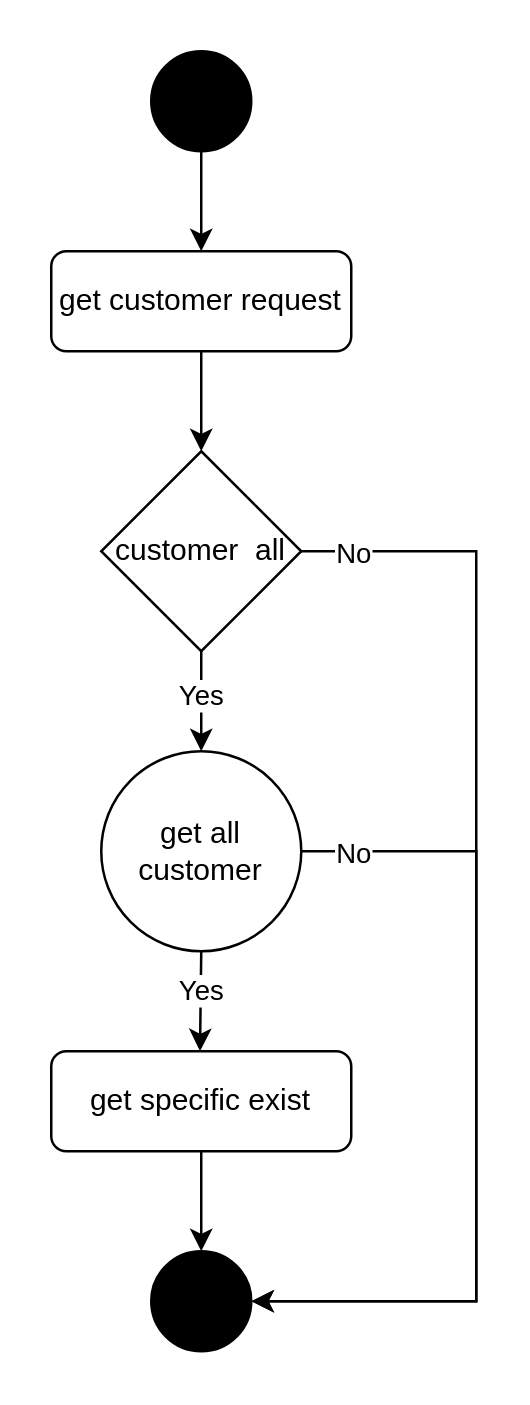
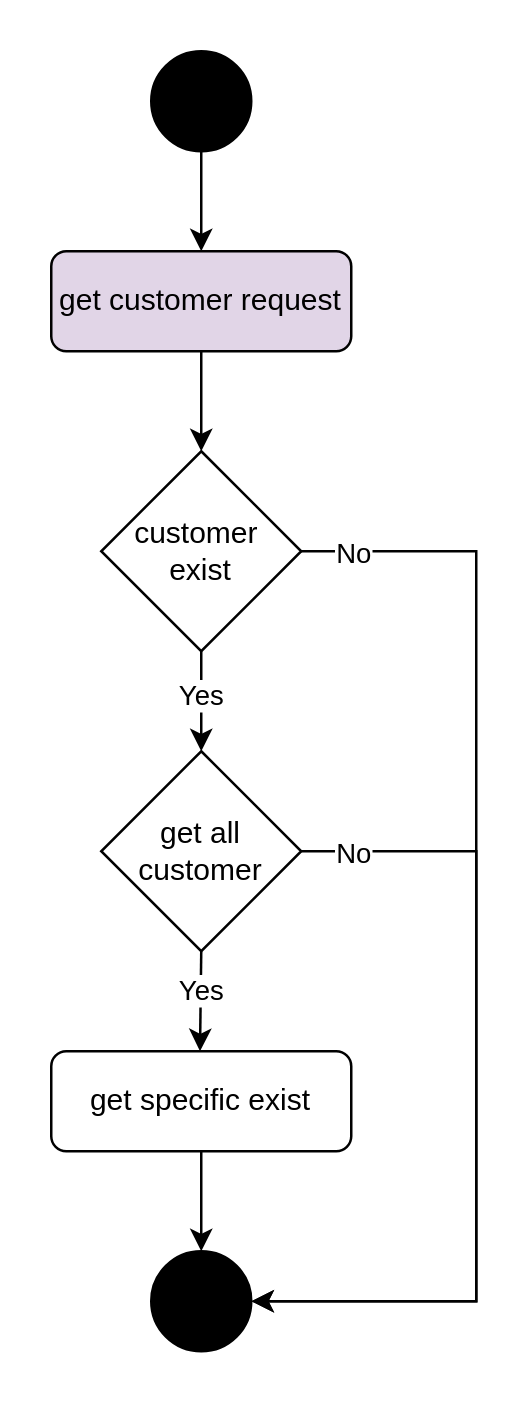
node "get customer request": fillcolor #ffffff -> #e1d5e7
node "customer all": label "customer all" -> "customer exist"
node "get all customer": shape ellipse -> diamond
